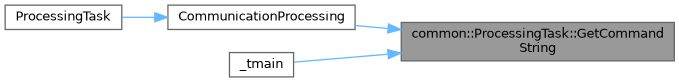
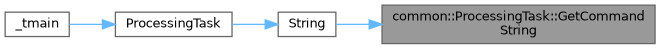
node "CommunicationProcessing": label "CommunicationProcessing" -> "String"
edge "_tmain" -> "common::ProcessingTask::GetCommand String": now "_tmain" -> "ProcessingTask"
